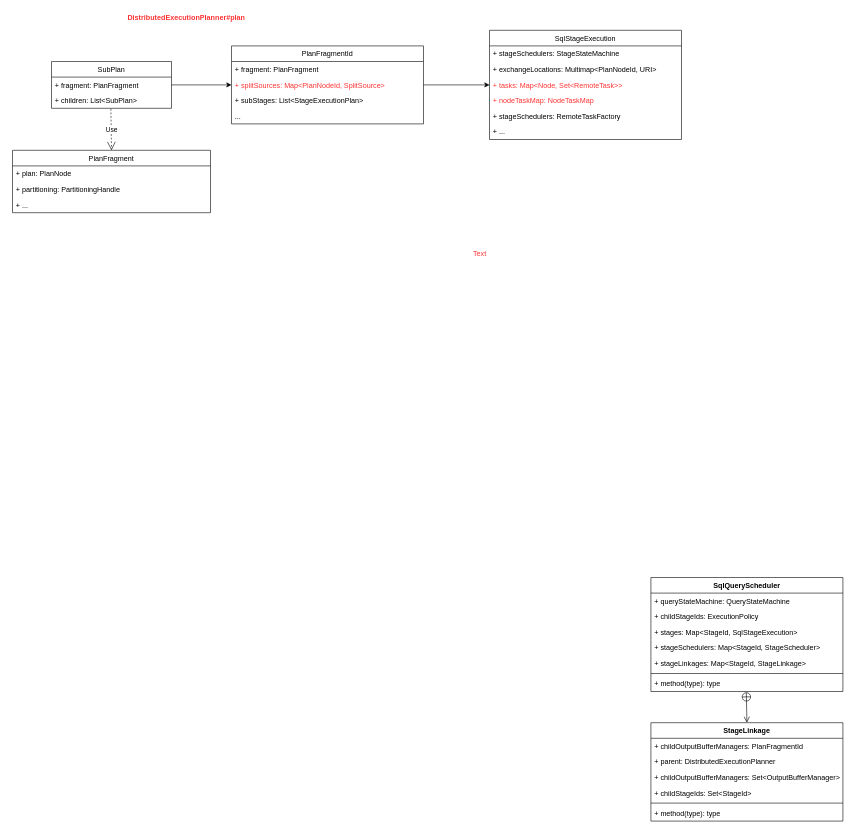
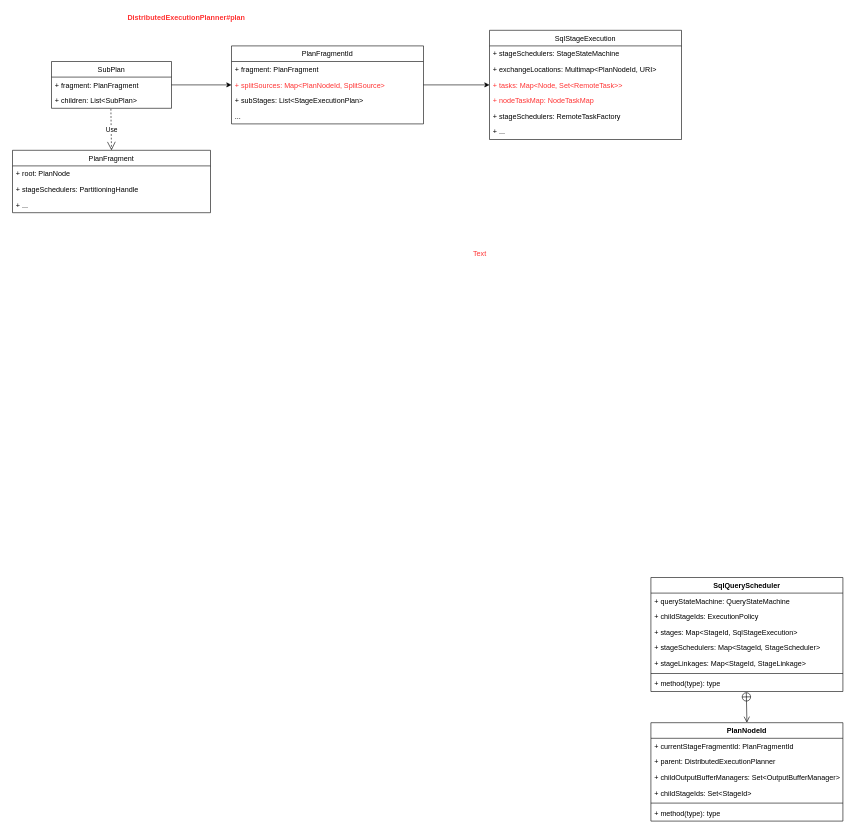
node "+ plan: PlanNode": label "+ plan: PlanNode" -> "+ root: PlanNode"
node "+ partitioning: PartitioningHandle": label "+ partitioning: PartitioningHandle" -> "+ stageSchedulers: PartitioningHandle"
node "StageLinkage": label "StageLinkage" -> "PlanNodeId"
node "+ childOutputBufferManagers: PlanFragmentId": label "+ childOutputBufferManagers: PlanFragmentId" -> "+ currentStageFragmentId: PlanFragmentId"
